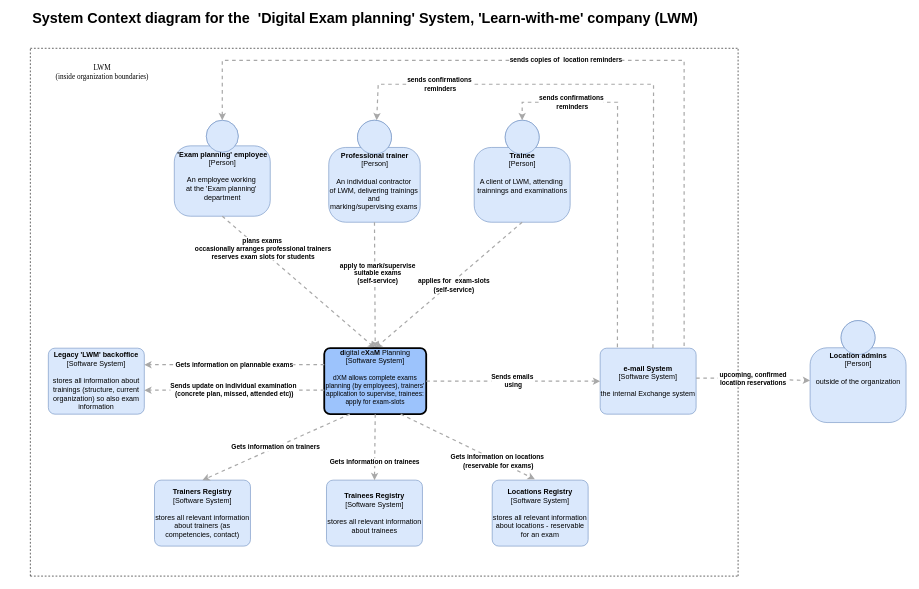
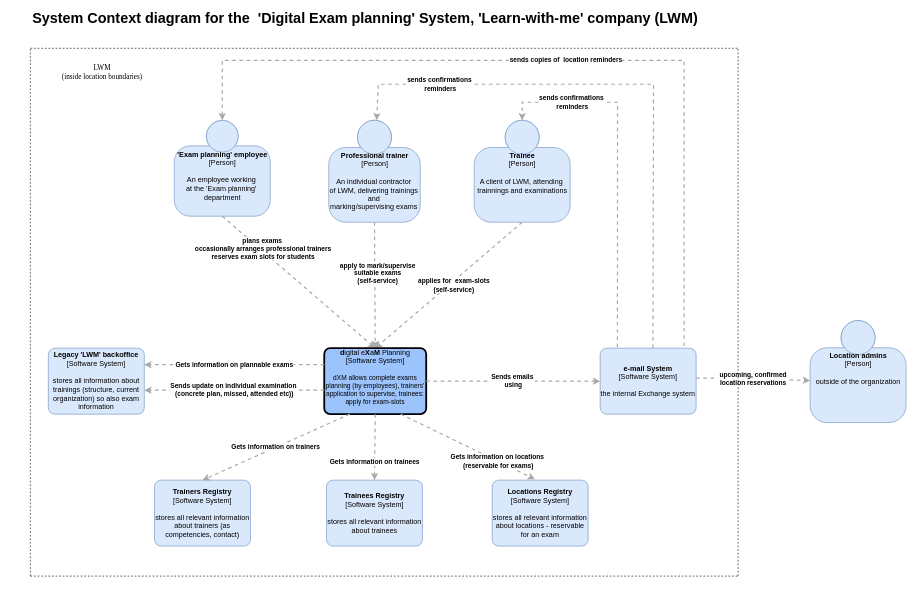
node "LWM (inside organization boundaries)": label "LWM (inside organization boundaries)" -> "LWM (inside location boundaries)"
